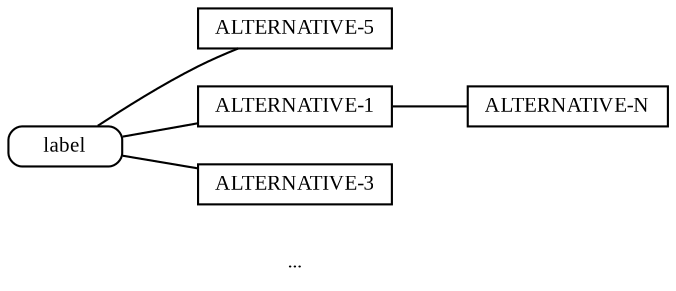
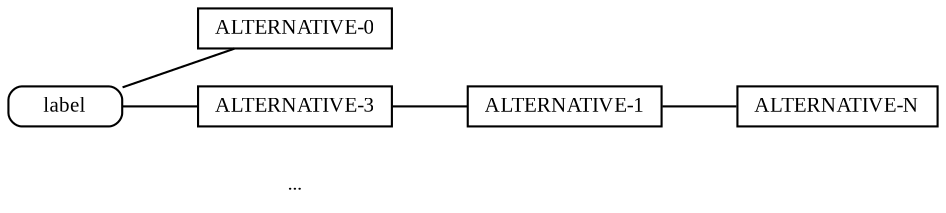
node "ALTERNATIVE-5": label "ALTERNATIVE-5" -> "ALTERNATIVE-0"
edge "ALTERNATIVE-1" -- "label": now "ALTERNATIVE-1" -- "ALTERNATIVE-3"
